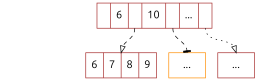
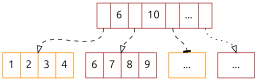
node "1": added
